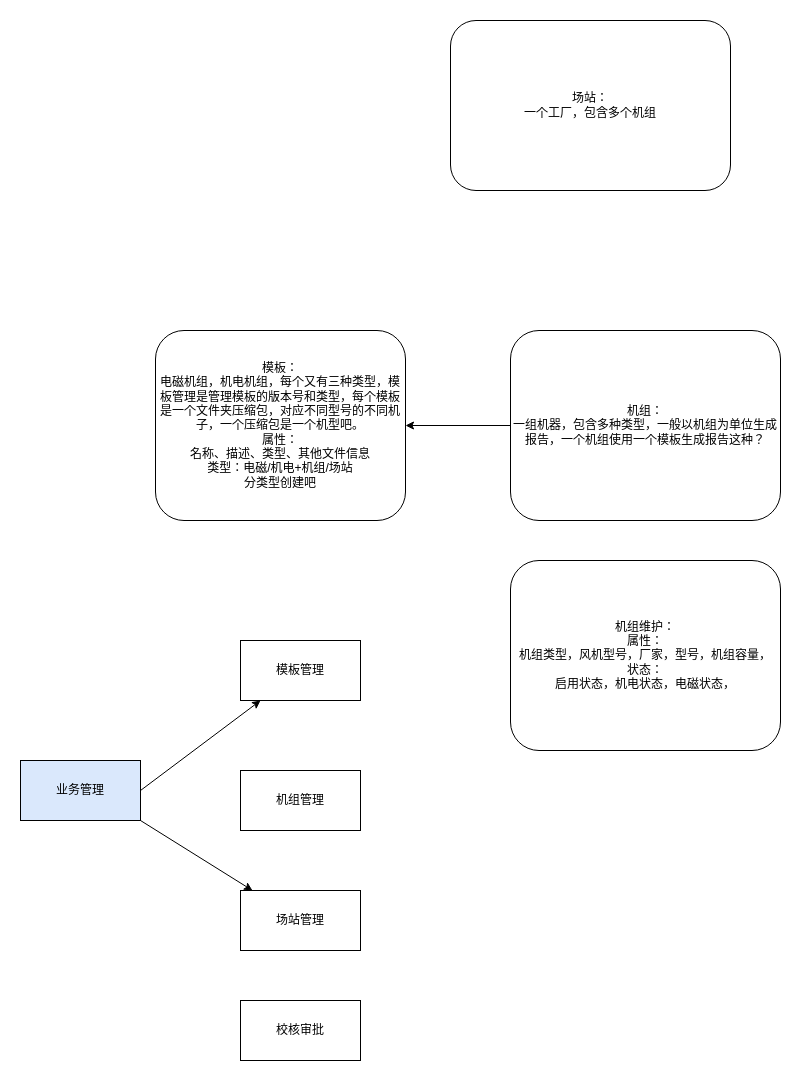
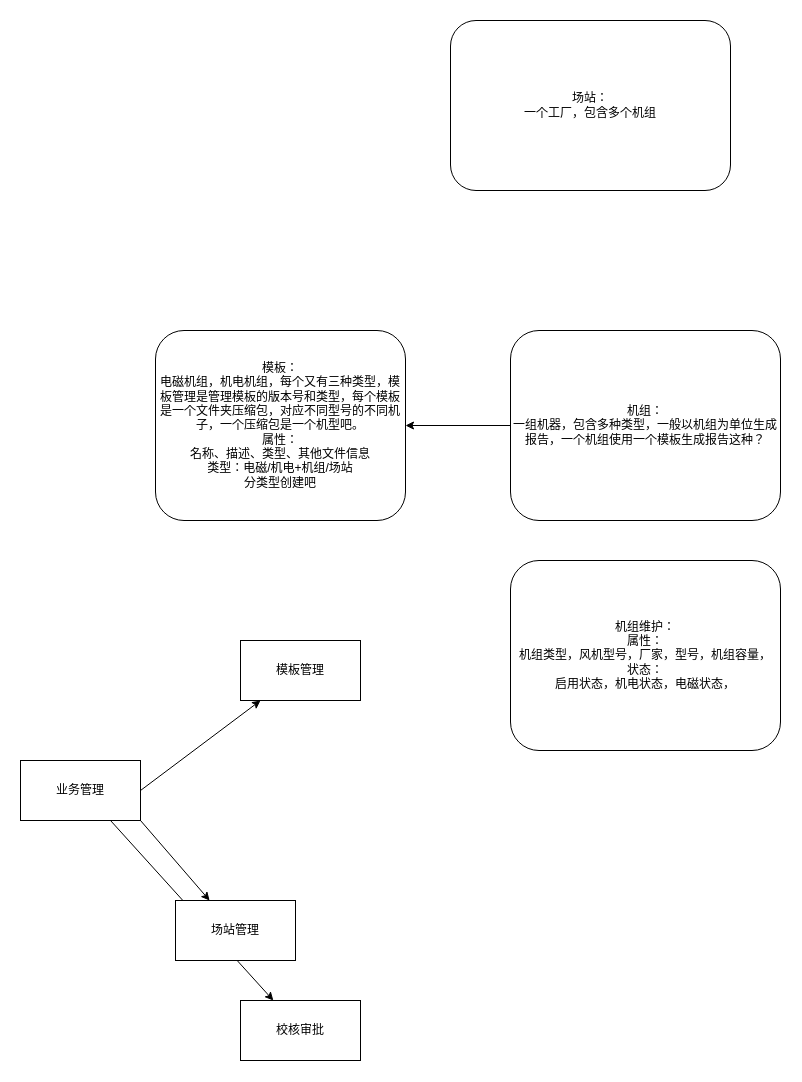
node "业务管理": fillcolor #dae8fc -> #ffffff
node "机组管理": removed
edge "业务管理" -> "校核审批": added
node "场站管理": moved (301, 921) -> (236, 931)
